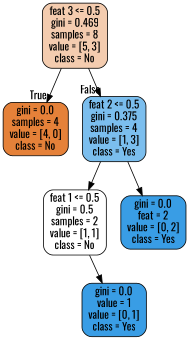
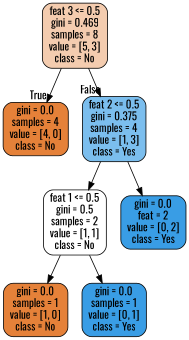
node "gini = 0.0 samples = 1 value = [1, 0] class = No": added
node "gini = 0.0 value = 1 value = [0, 1] class = Yes": label "gini = 0.0 value = 1 value = [0, 1] class = Yes" -> "gini = 0.0 samples = 1 value = [0, 1] class = Yes"
